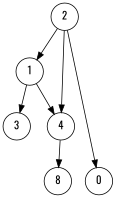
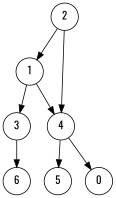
edge "2" -> "0": now "4" -> "0"
node "6": added
node "8": label "8" -> "5"
